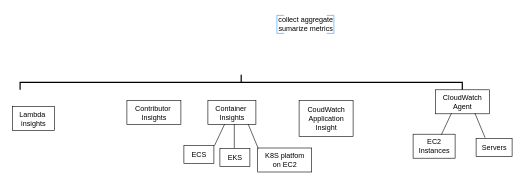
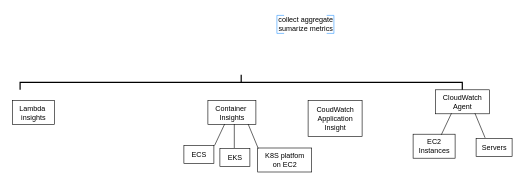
node "Contributor Insights": removed
node "Lambda insights": moved (33, 119) -> (33, 113)
node "CoudWatch Application Insight": moved (326, 119) -> (335, 119)
